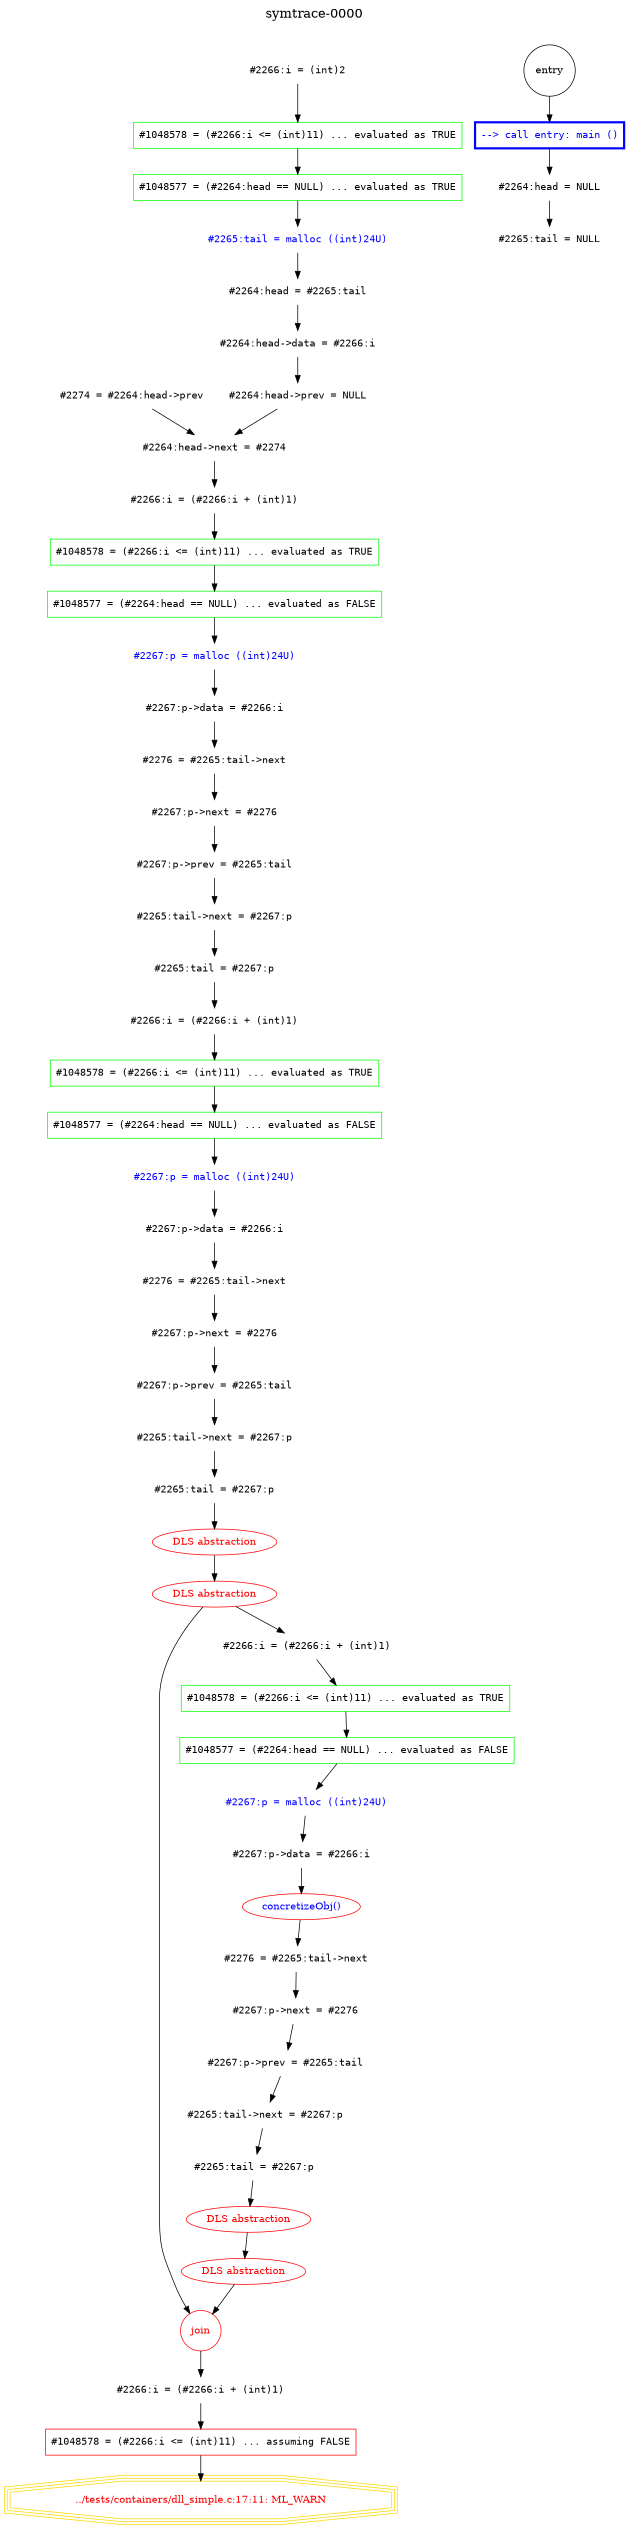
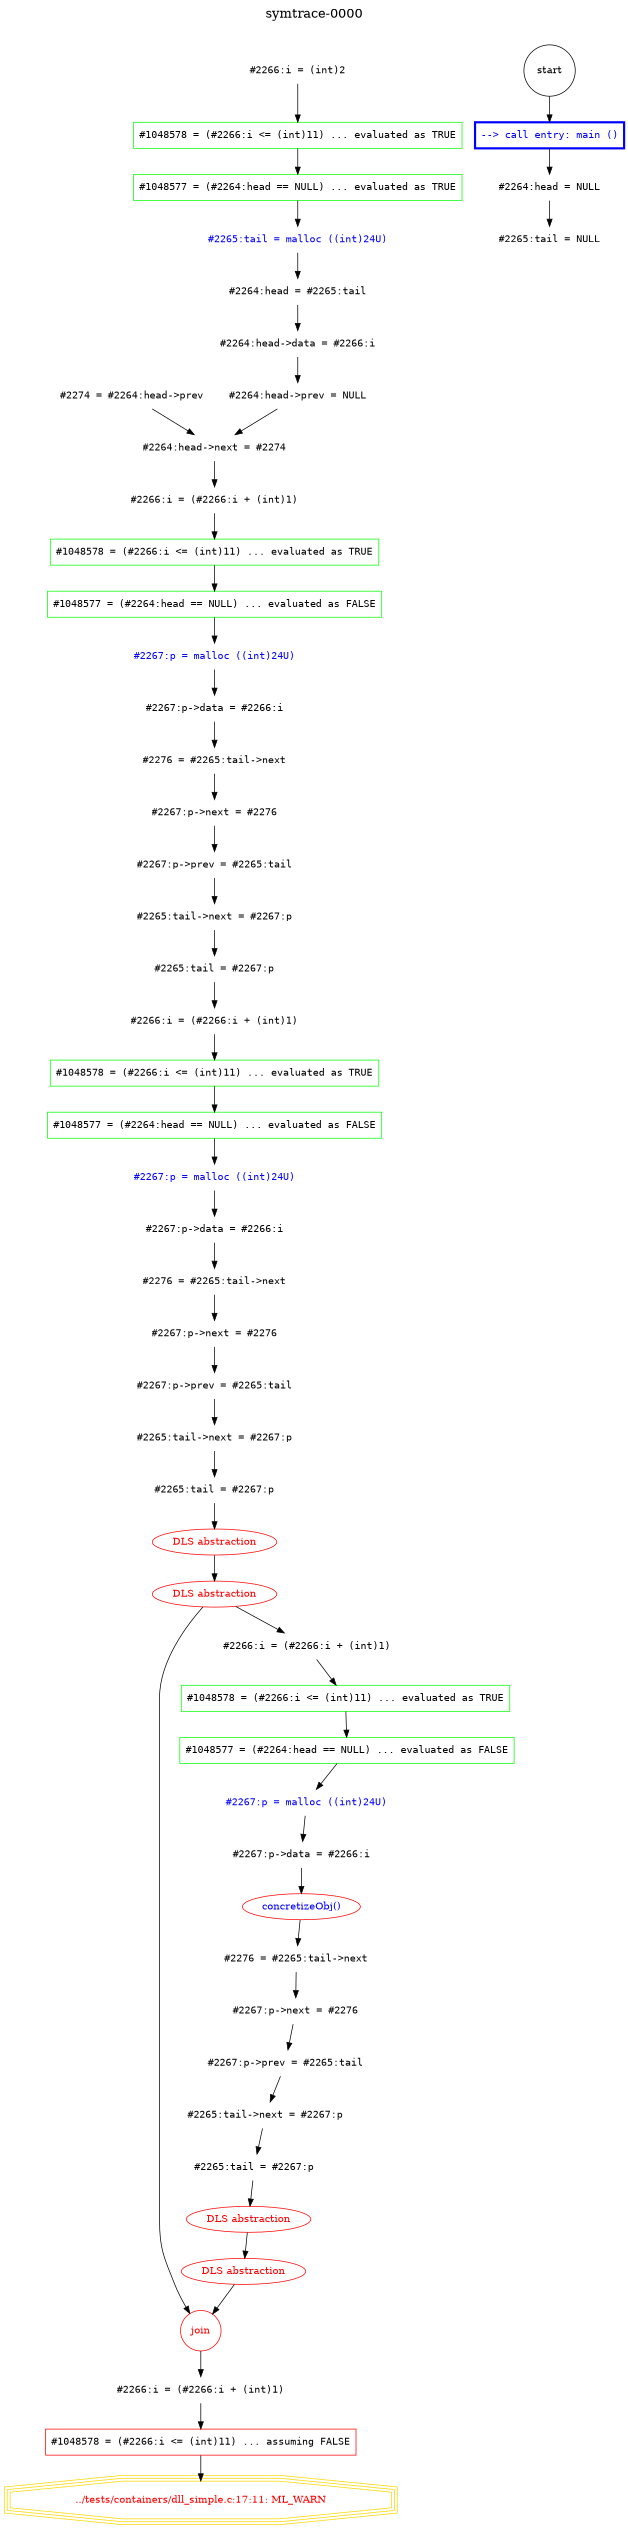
node "entry": label "entry" -> "start"
